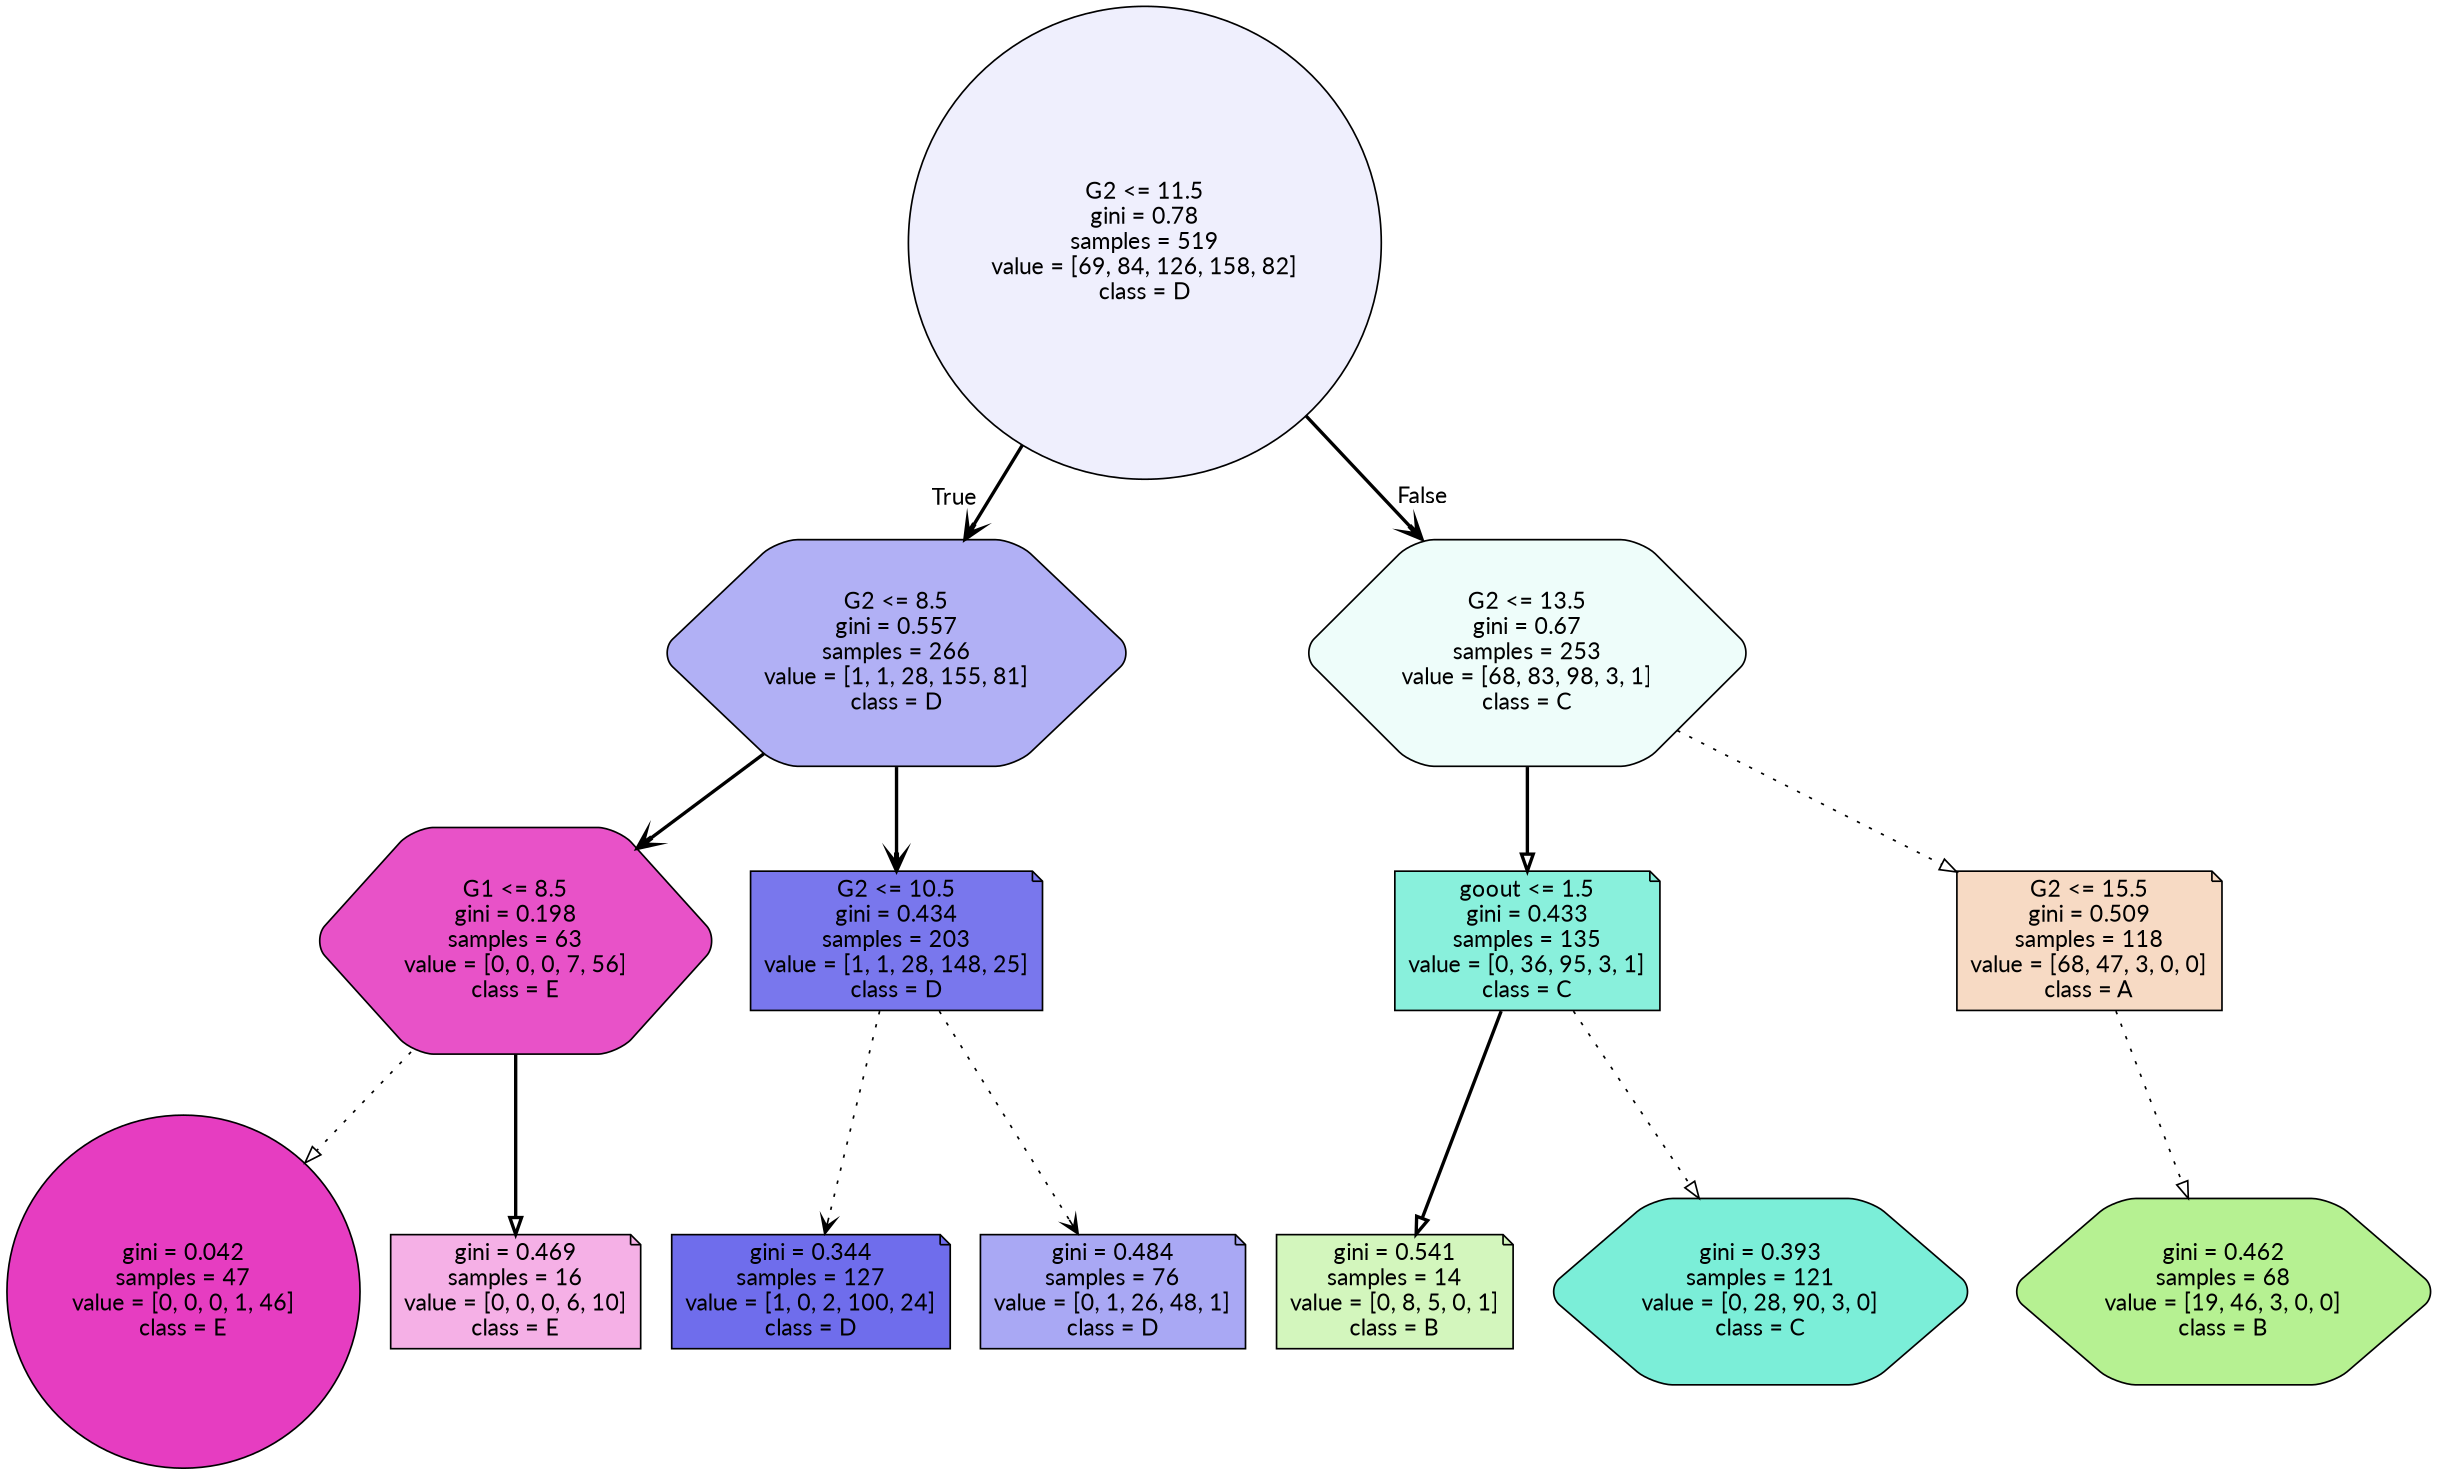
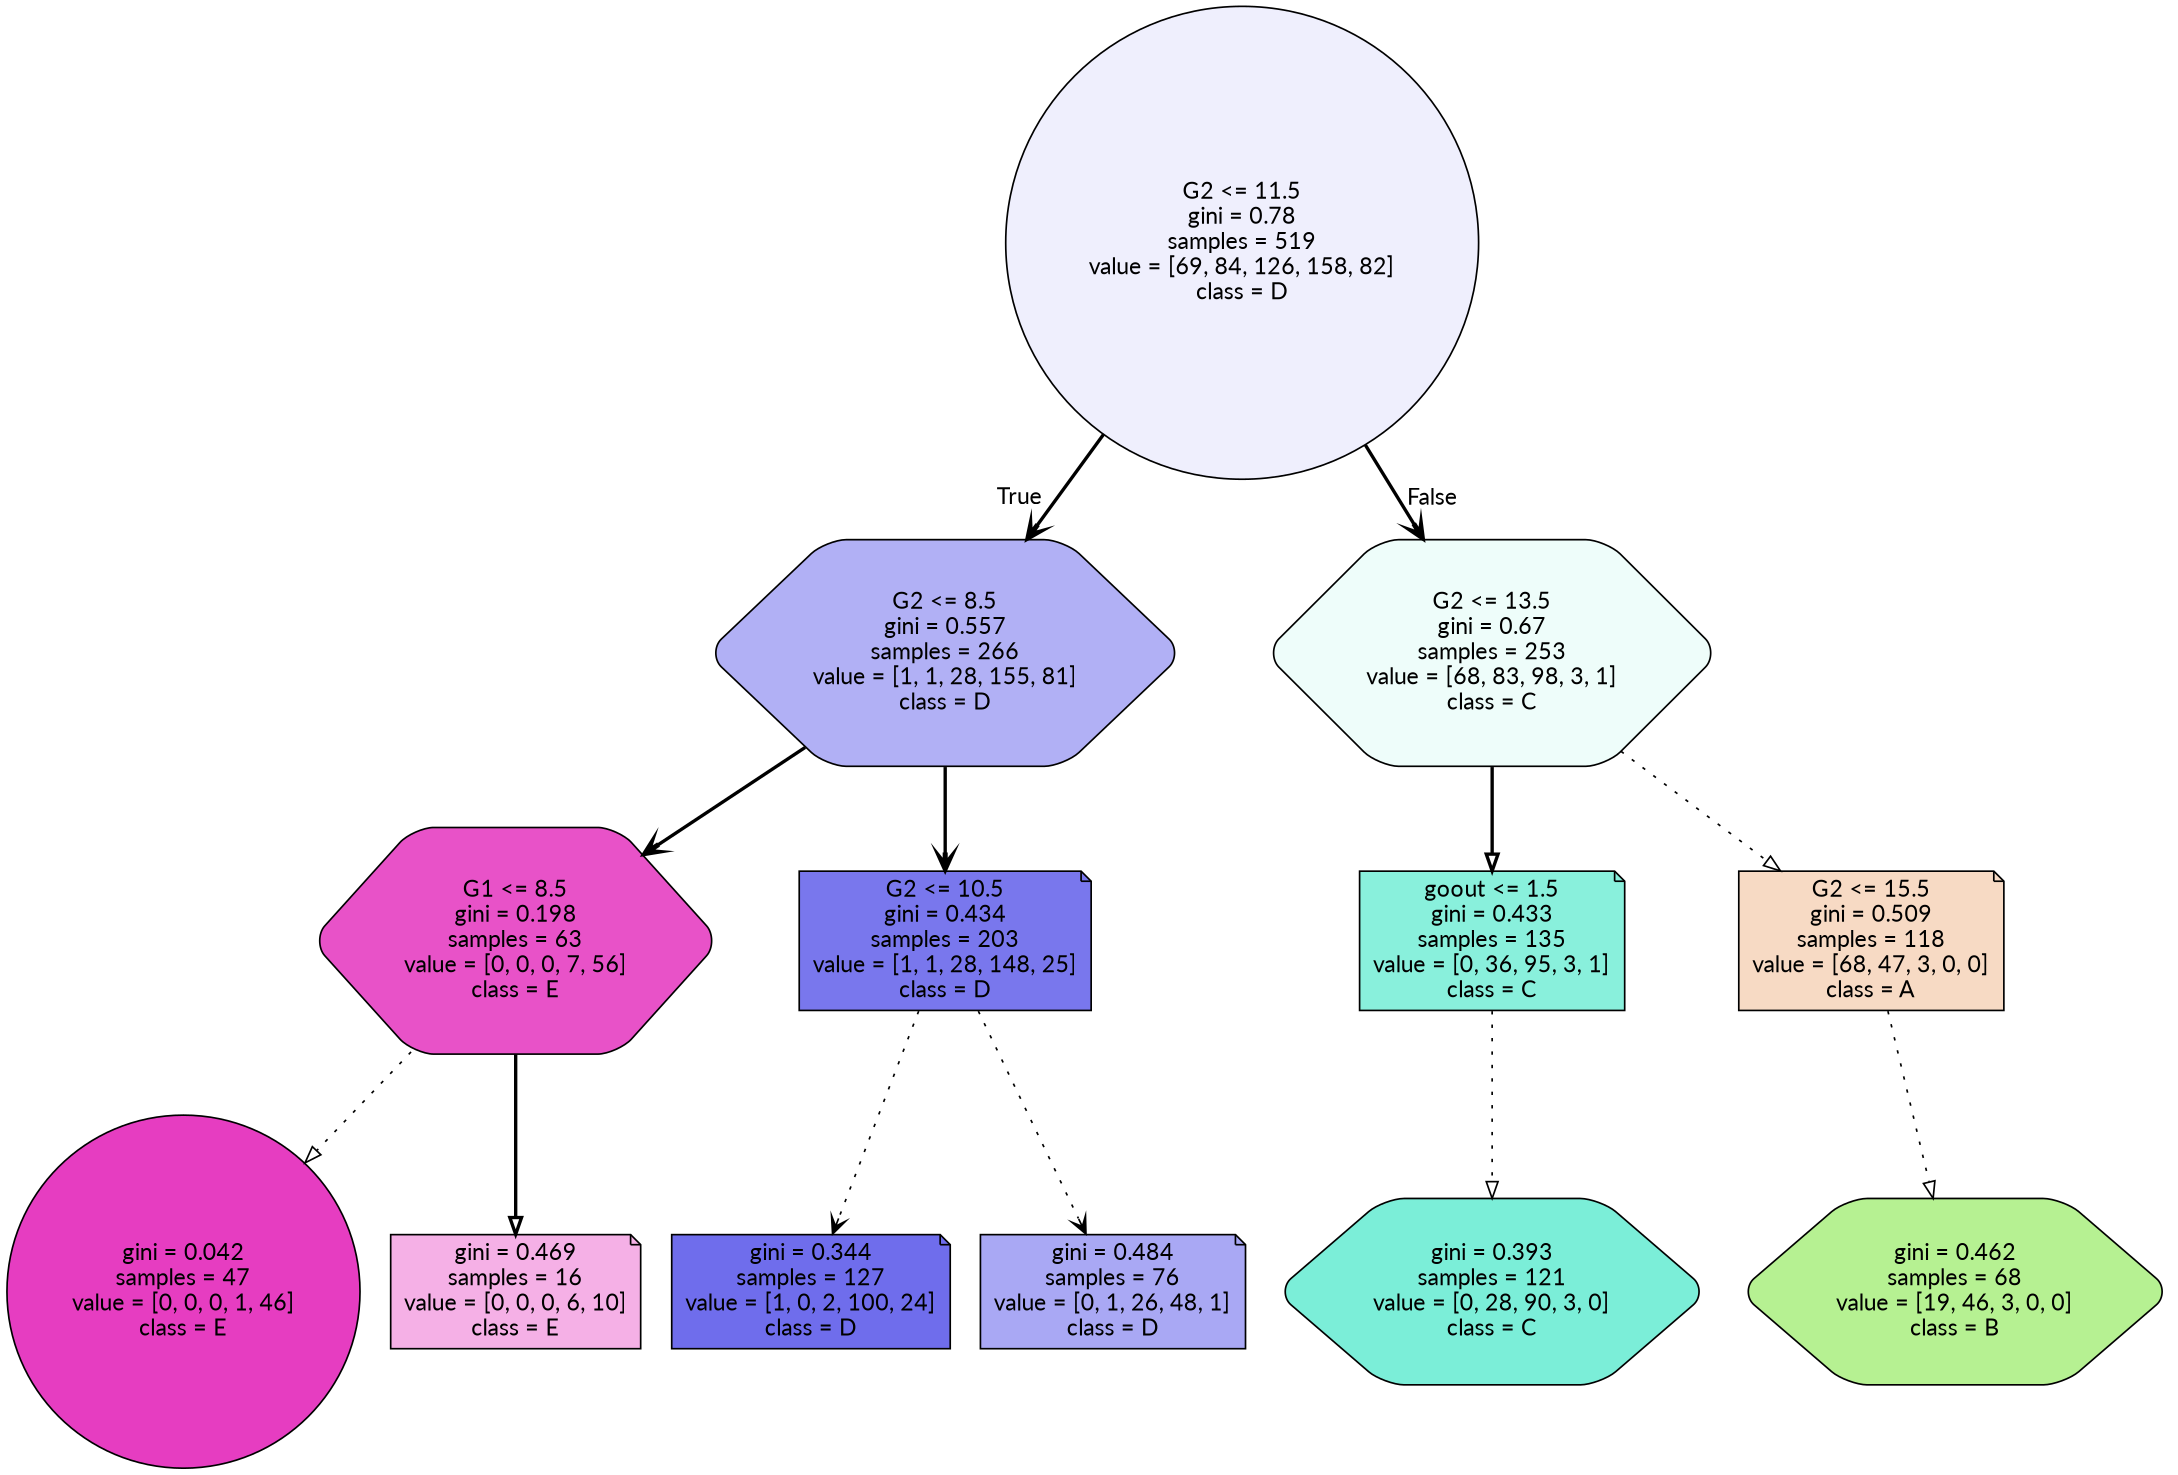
node "gini = 0.541 samples = 14 value = [0, 8, 5, 0, 1] class = B": removed
